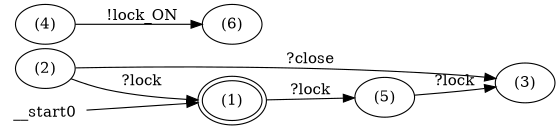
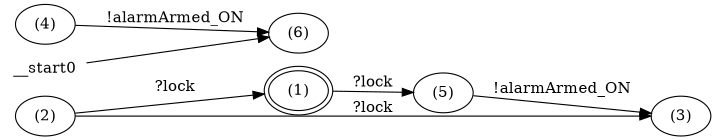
edge "(4)" -> "(6)": label "!lock_ON" -> "!alarmArmed_ON"
edge "(2)" -> "(3)": label "?close" -> "?lock"
edge "(5)" -> "(3)": label "?lock" -> "!alarmArmed_ON"
edge "__start0" -> "(1)": now "__start0" -> "(6)"
